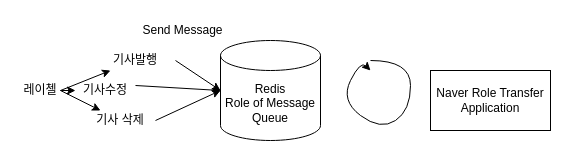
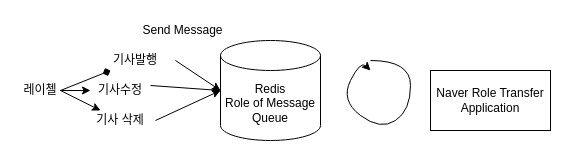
edge "레이첼" -> "기사발행": arrowhead classic -> diamond
node "기사수정": moved (106, 91) -> (121, 91)
